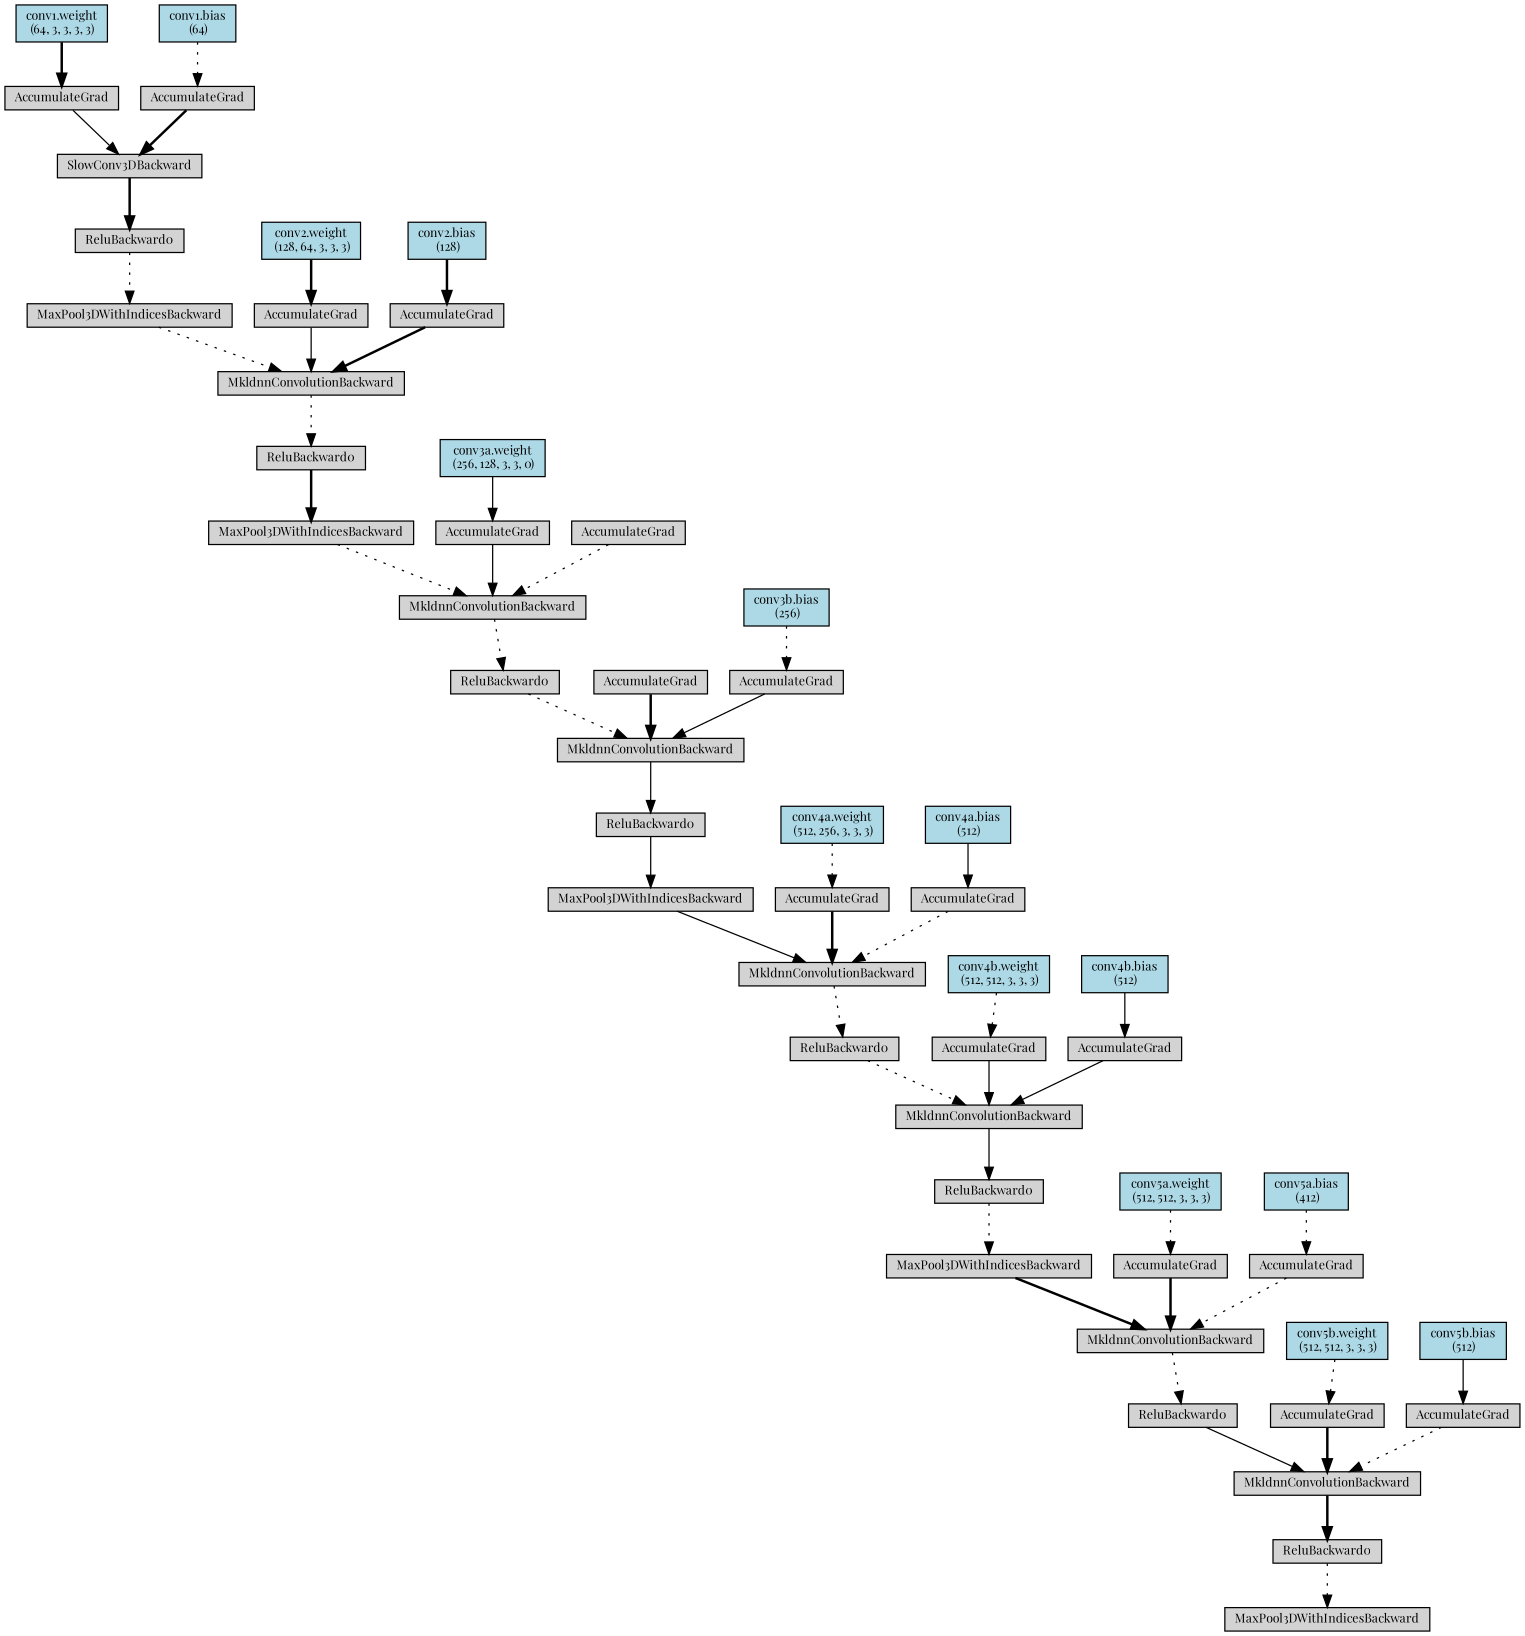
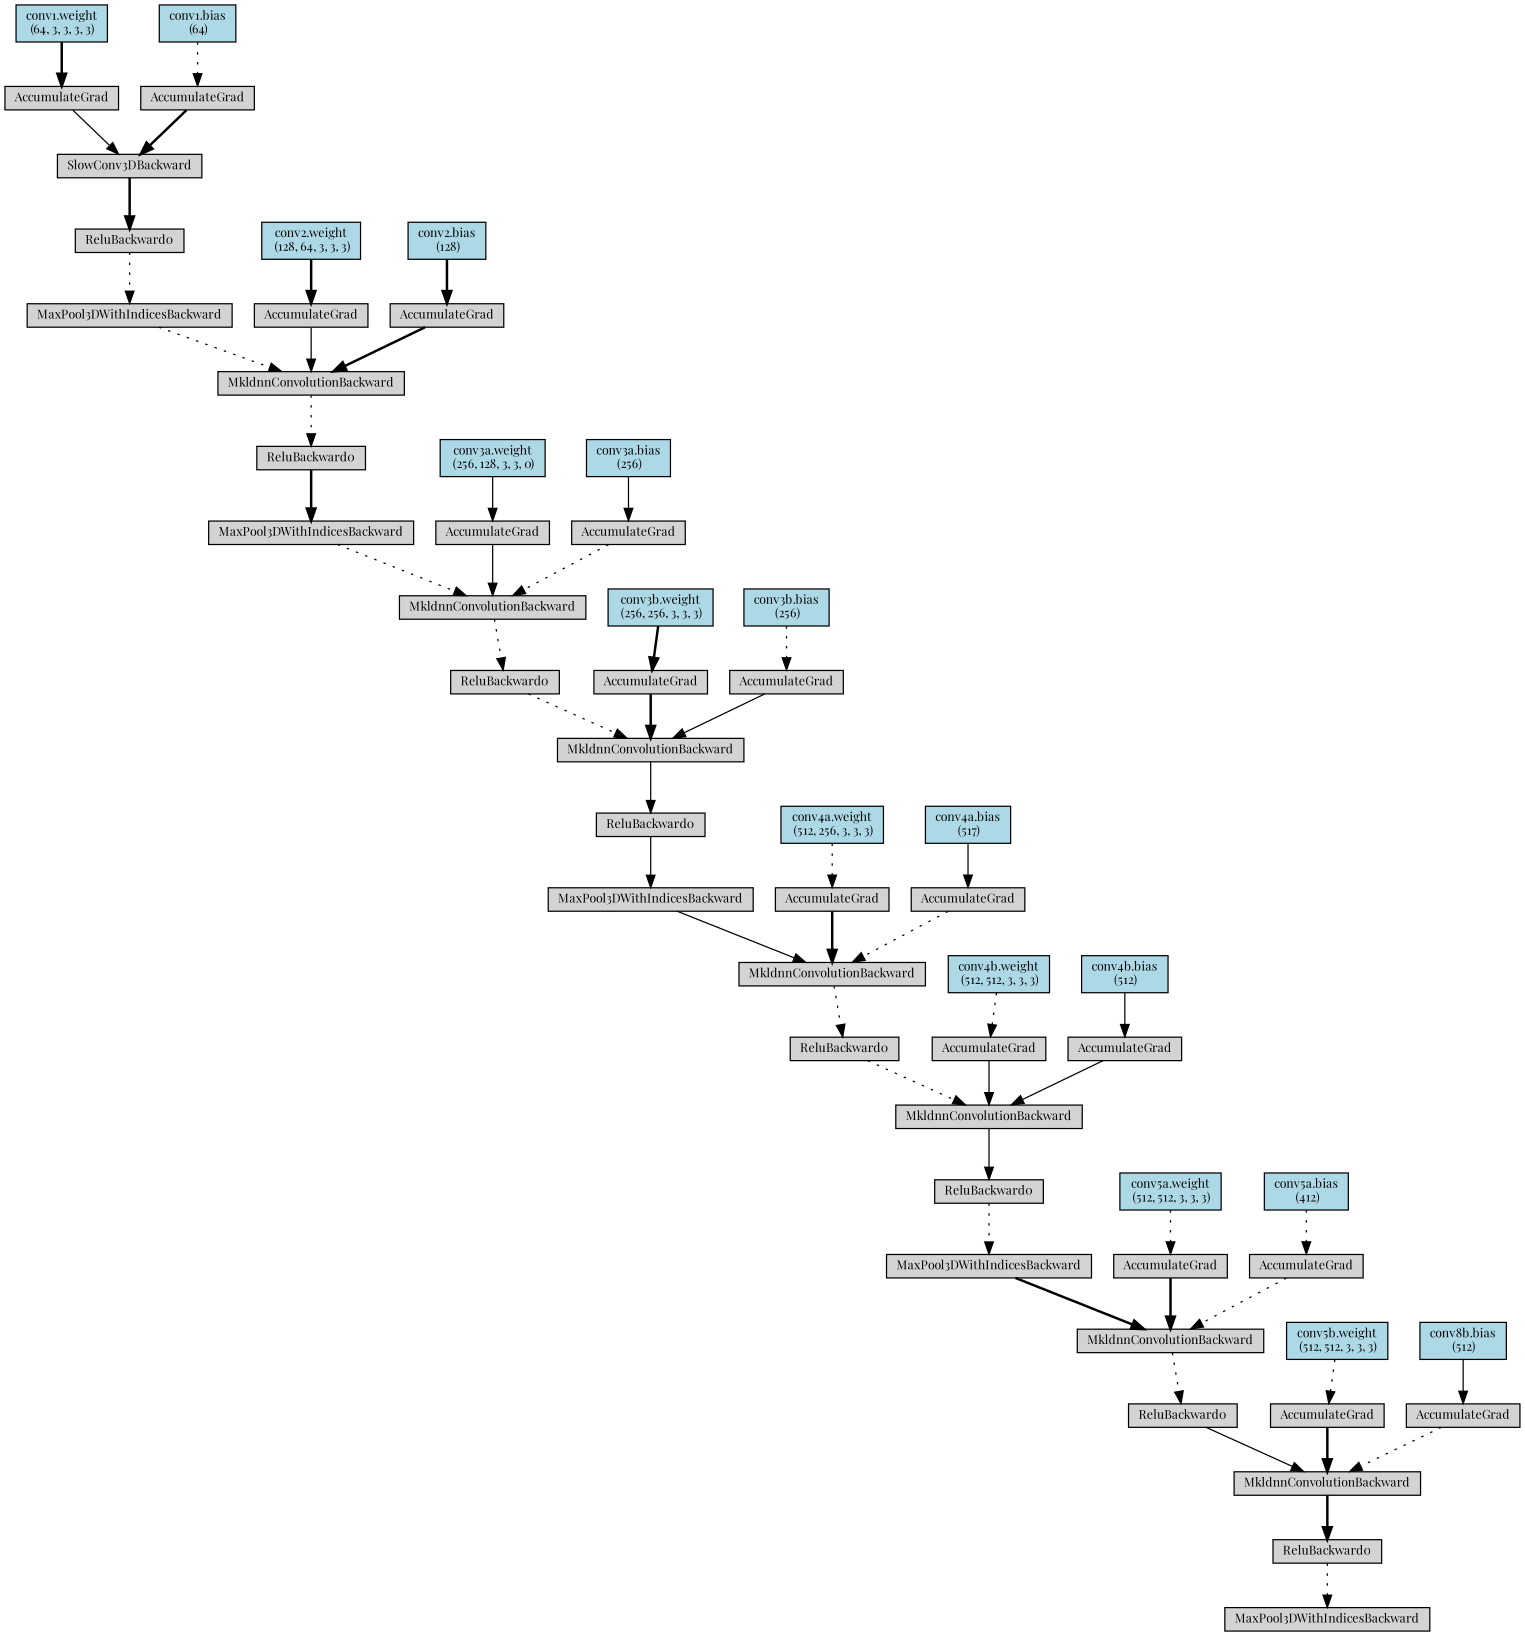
node "conv3a.bias (256)": added
node "conv3b.weight (256, 256, 3, 3, 3)": added
node "conv4a.bias (512)": label "conv4a.bias (512)" -> "conv4a.bias (517)"
node "conv5b.bias (512)": label "conv5b.bias (512)" -> "conv8b.bias (512)"
